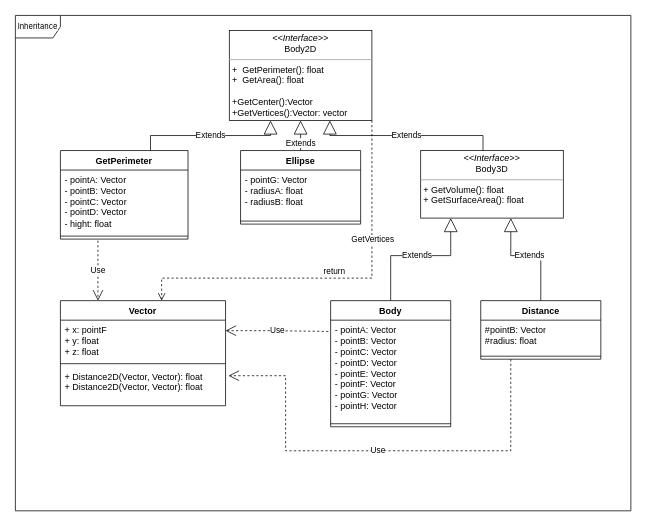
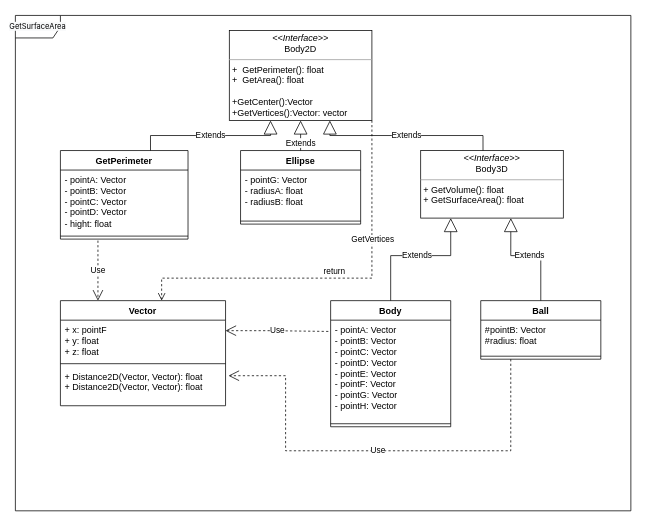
node "Inheritance": label "Inheritance" -> "GetSurfaceArea"
node "Distance": label "Distance" -> "Ball"
